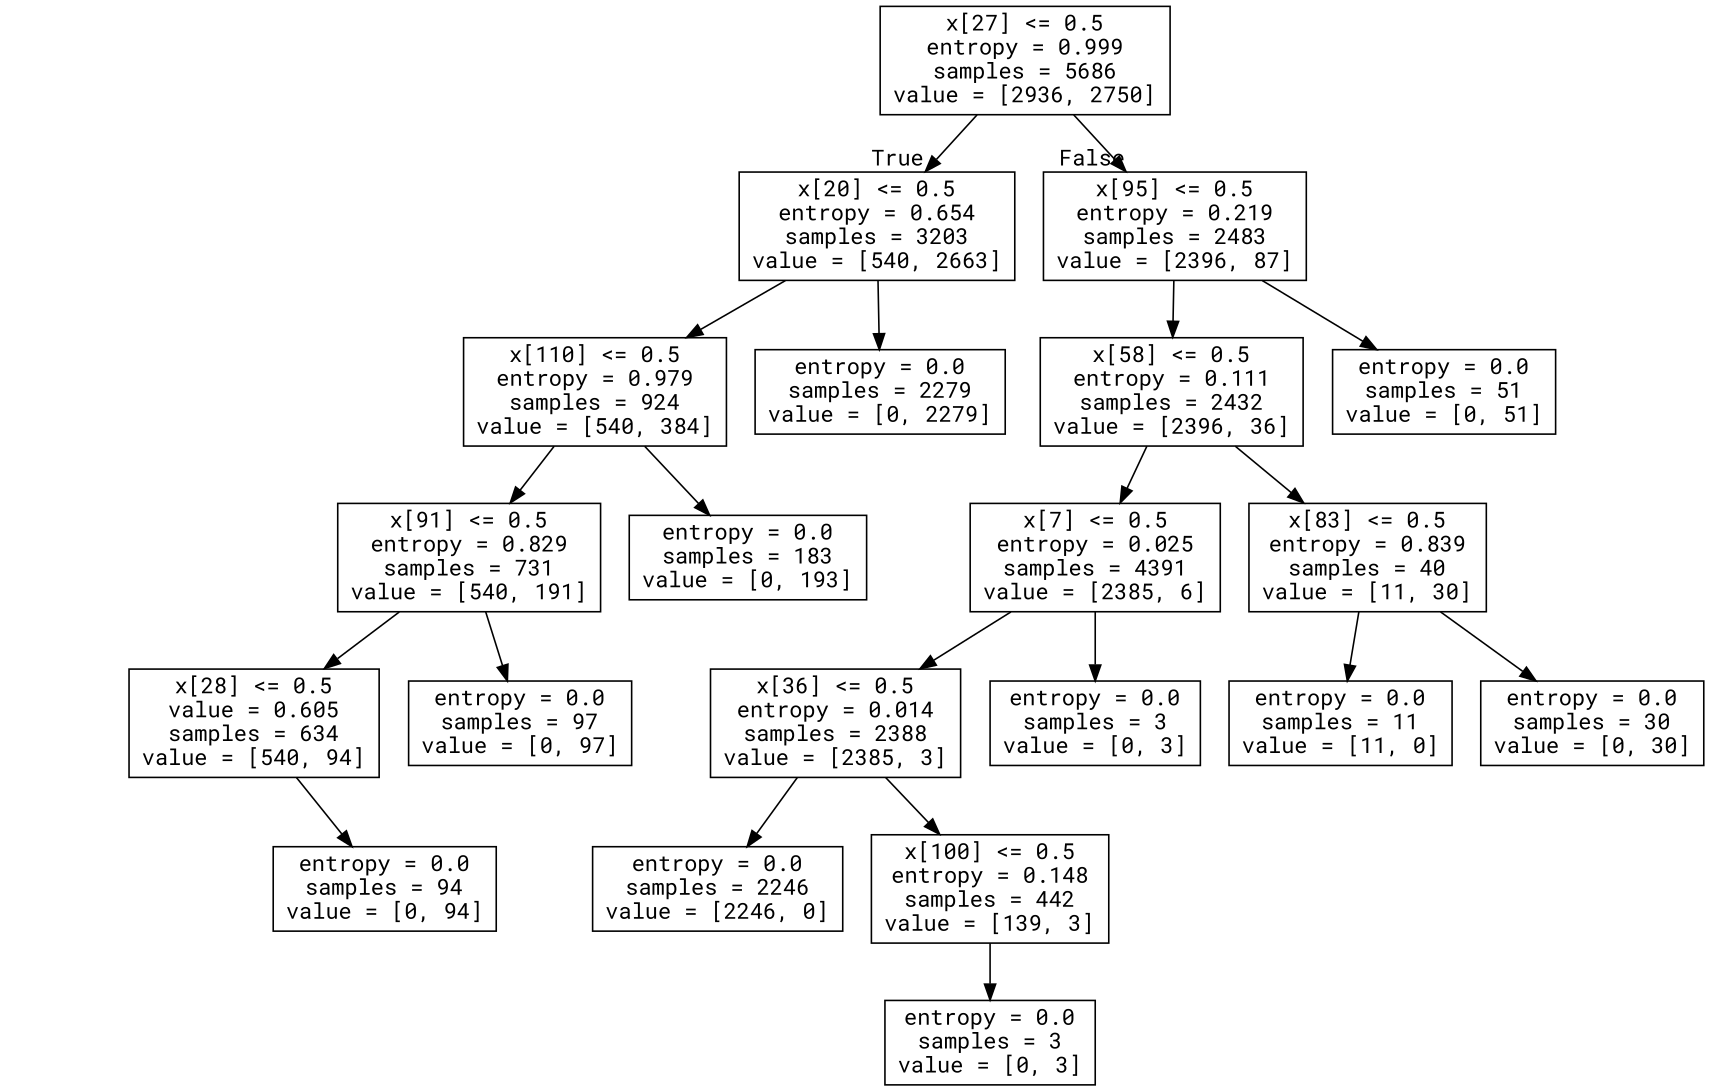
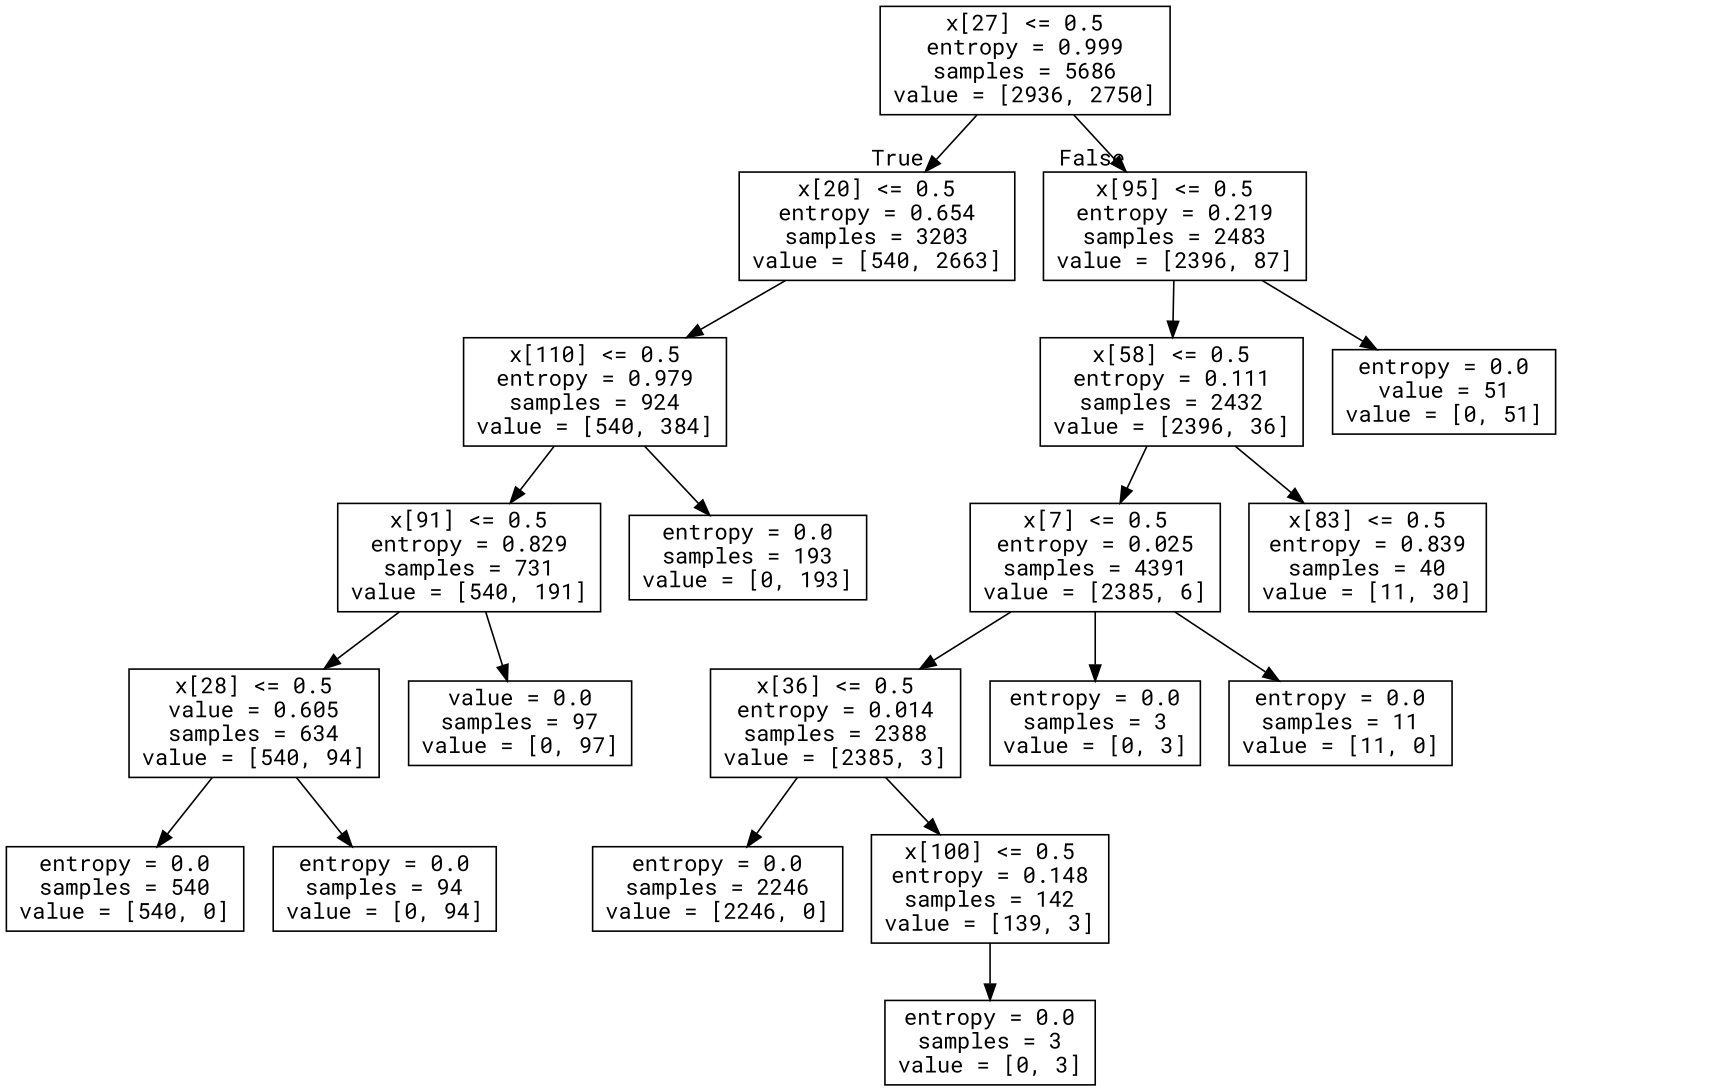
node "entropy = 0.0 samples = 2279 value = [0, 2279]": removed
node "entropy = 0.0 samples = 51 value = [0, 51]": label "entropy = 0.0 samples = 51 value = [0, 51]" -> "entropy = 0.0 value = 51 value = [0, 51]"
node "entropy = 0.0 samples = 183 value = [0, 193]": label "entropy = 0.0 samples = 183 value = [0, 193]" -> "entropy = 0.0 samples = 193 value = [0, 193]"
edge "x[83] <= 0.5 entropy = 0.839 samples = 40 value = [11, 30]" -> "entropy = 0.0 samples = 11 value = [11, 0]": now "x[7] <= 0.5 entropy = 0.025 samples = 4391 value = [2385, 6]" -> "entropy = 0.0 samples = 11 value = [11, 0]"
node "entropy = 0.0 samples = 97 value = [0, 97]": label "entropy = 0.0 samples = 97 value = [0, 97]" -> "value = 0.0 samples = 97 value = [0, 97]"
node "entropy = 0.0 samples = 30 value = [0, 30]": removed
node "entropy = 0.0 samples = 540 value = [540, 0]": added
node "x[100] <= 0.5 entropy = 0.148 samples = 442 value = [139, 3]": label "x[100] <= 0.5 entropy = 0.148 samples = 442 value = [139, 3]" -> "x[100] <= 0.5 entropy = 0.148 samples = 142 value = [139, 3]"
